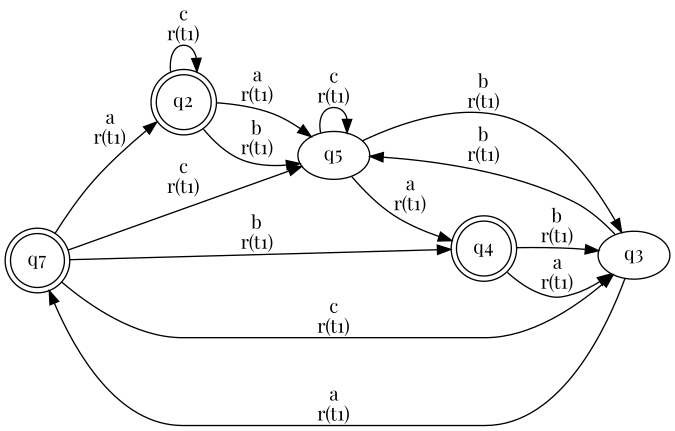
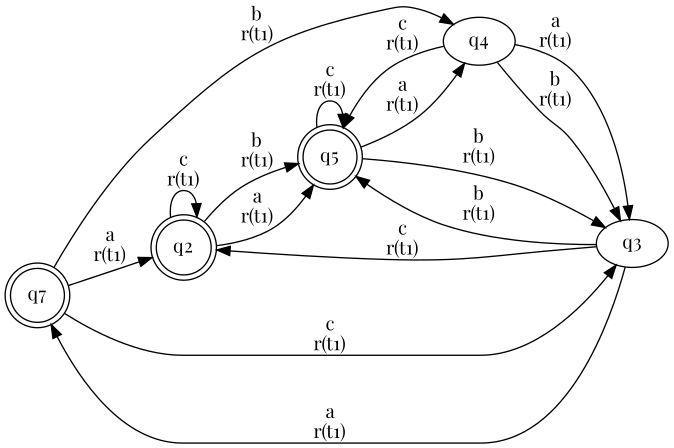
node "q5": shape ellipse -> doublecircle
edge "q7" -> "q5": now "q4" -> "q5"
node "q4": shape doublecircle -> ellipse
edge "q3" -> "q2": added, label "c r(t1)"
